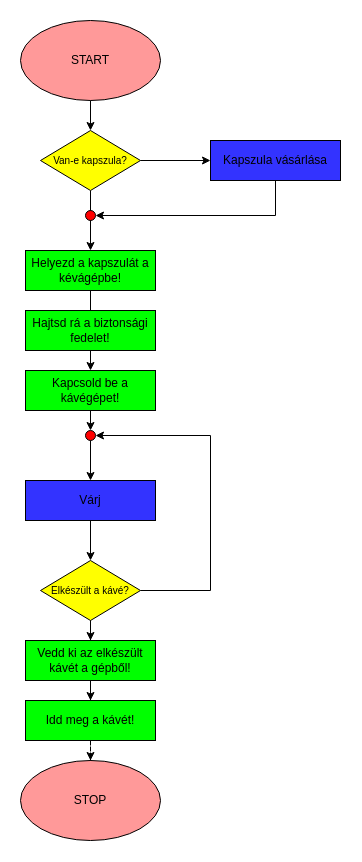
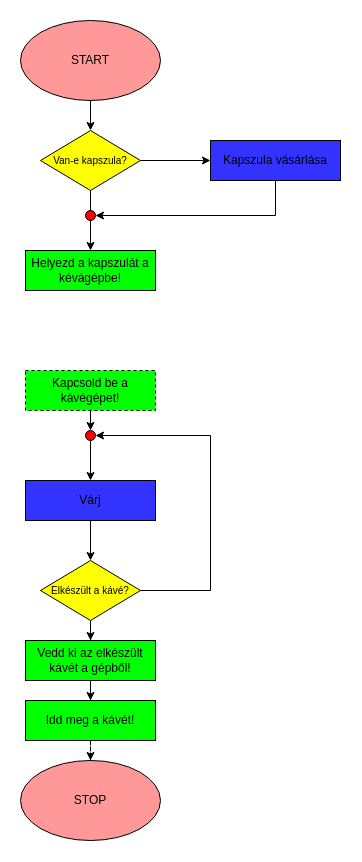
edge "Helyezd a kapszulát a kévágépbe!" -> "Kapcsold be a kávégépet!": removed
node "Hajtsd rá a biztonsági fedelet!": removed
node "Kapcsold be a kávégépet!": style solid -> dashed
